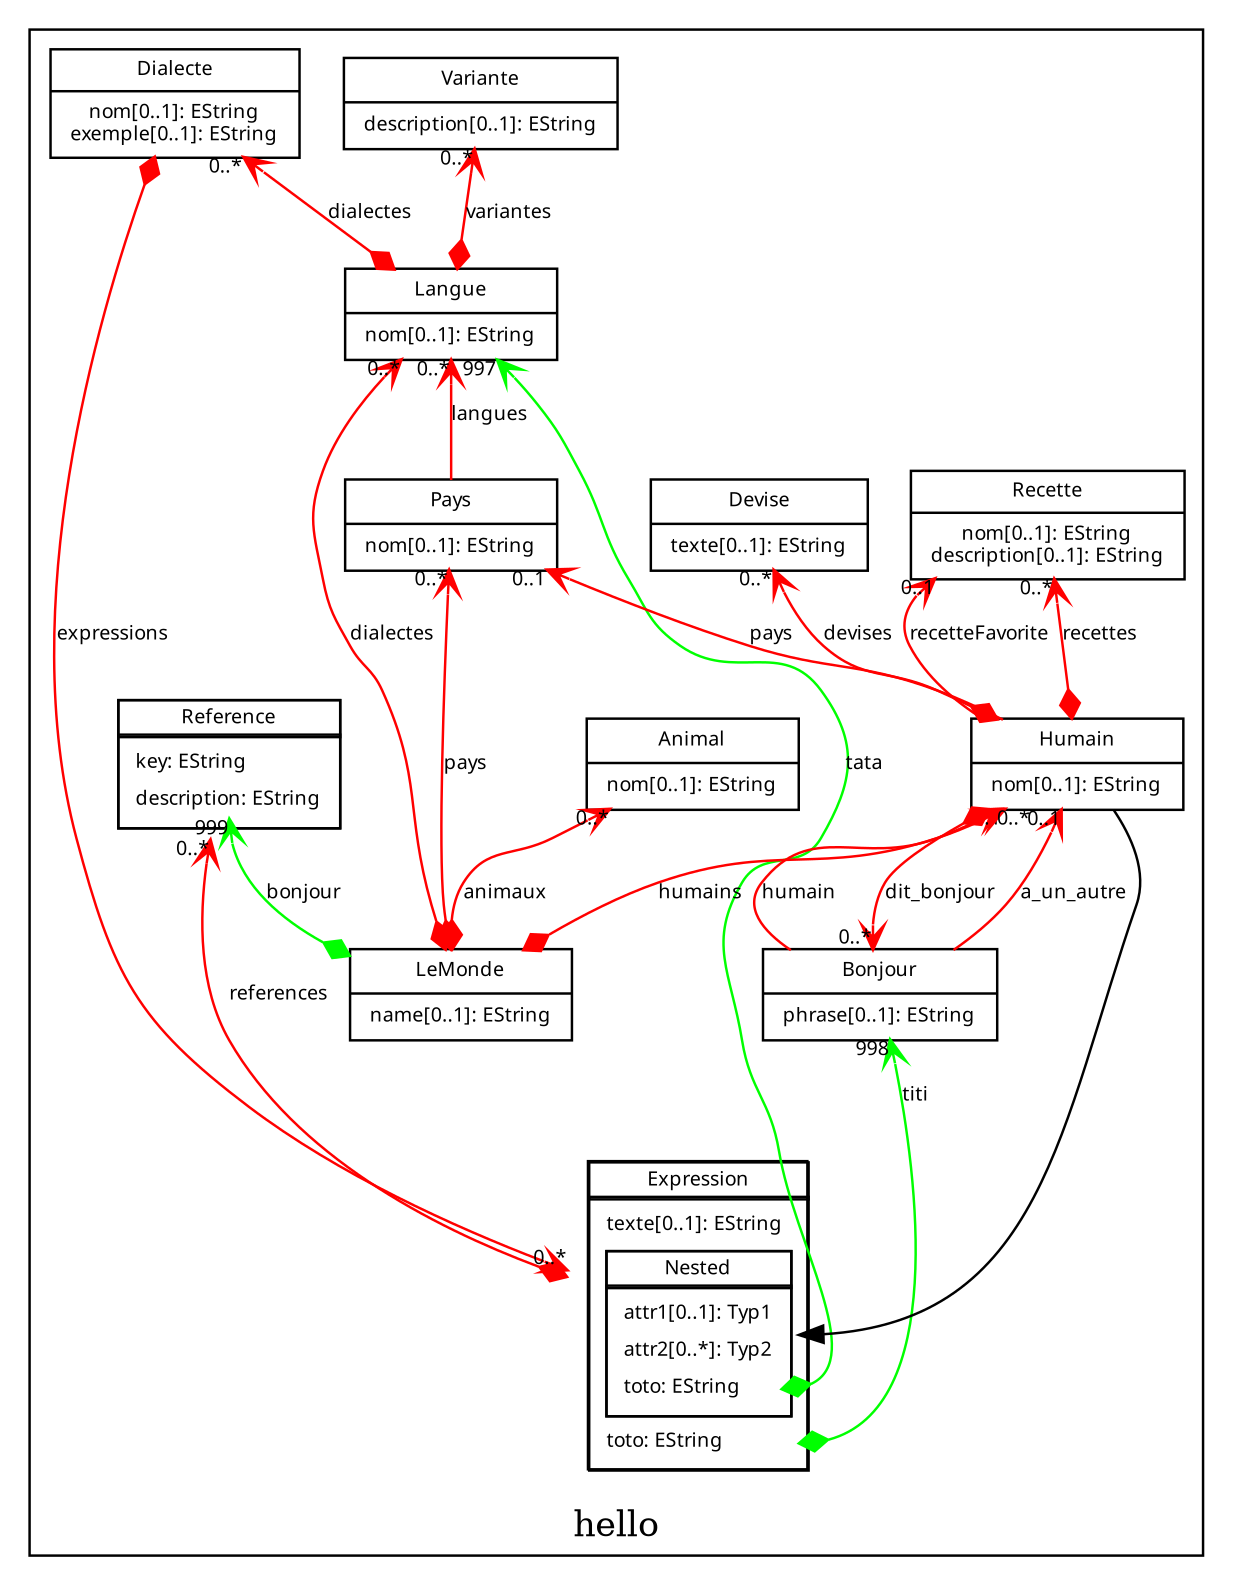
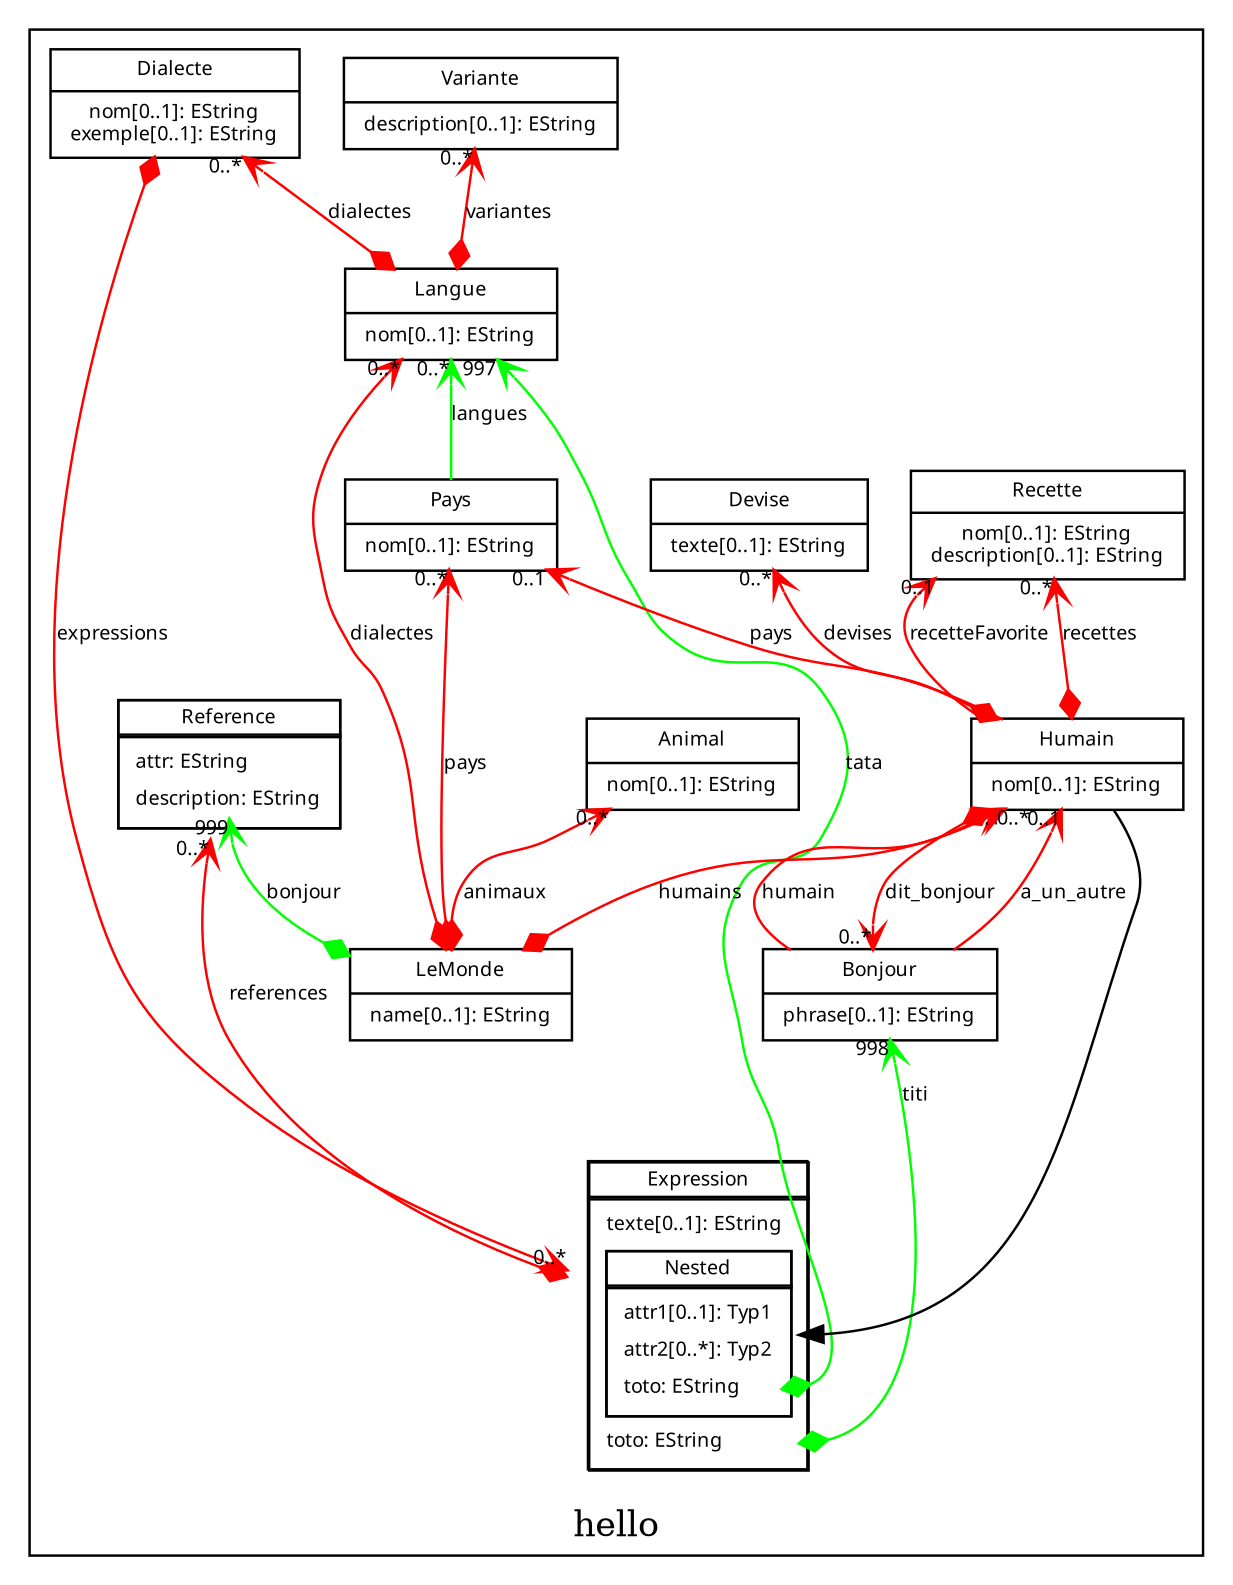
edge "Pays" -> "Langue": color red -> green
node "Reference": text "key: EString" -> "attr: EString"
